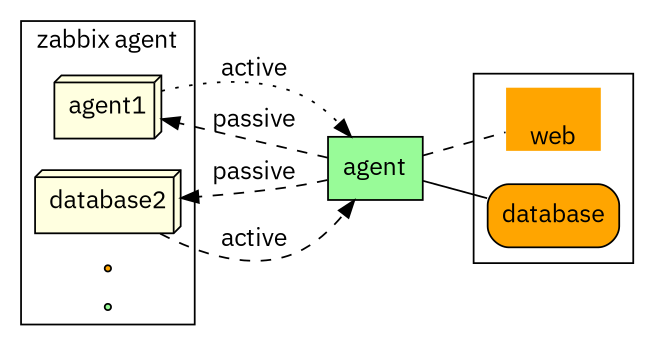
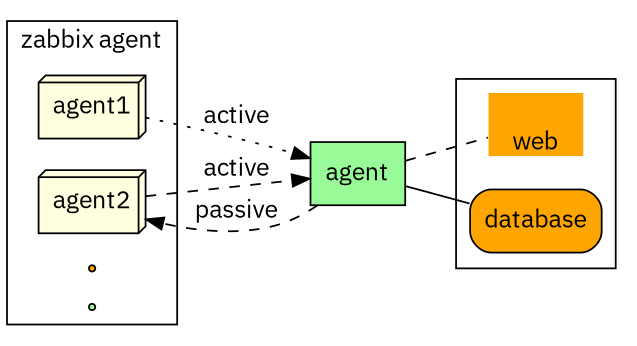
edge "agent" -> "agent1": removed, label "passive"
node "database2": label "database2" -> "agent2"
